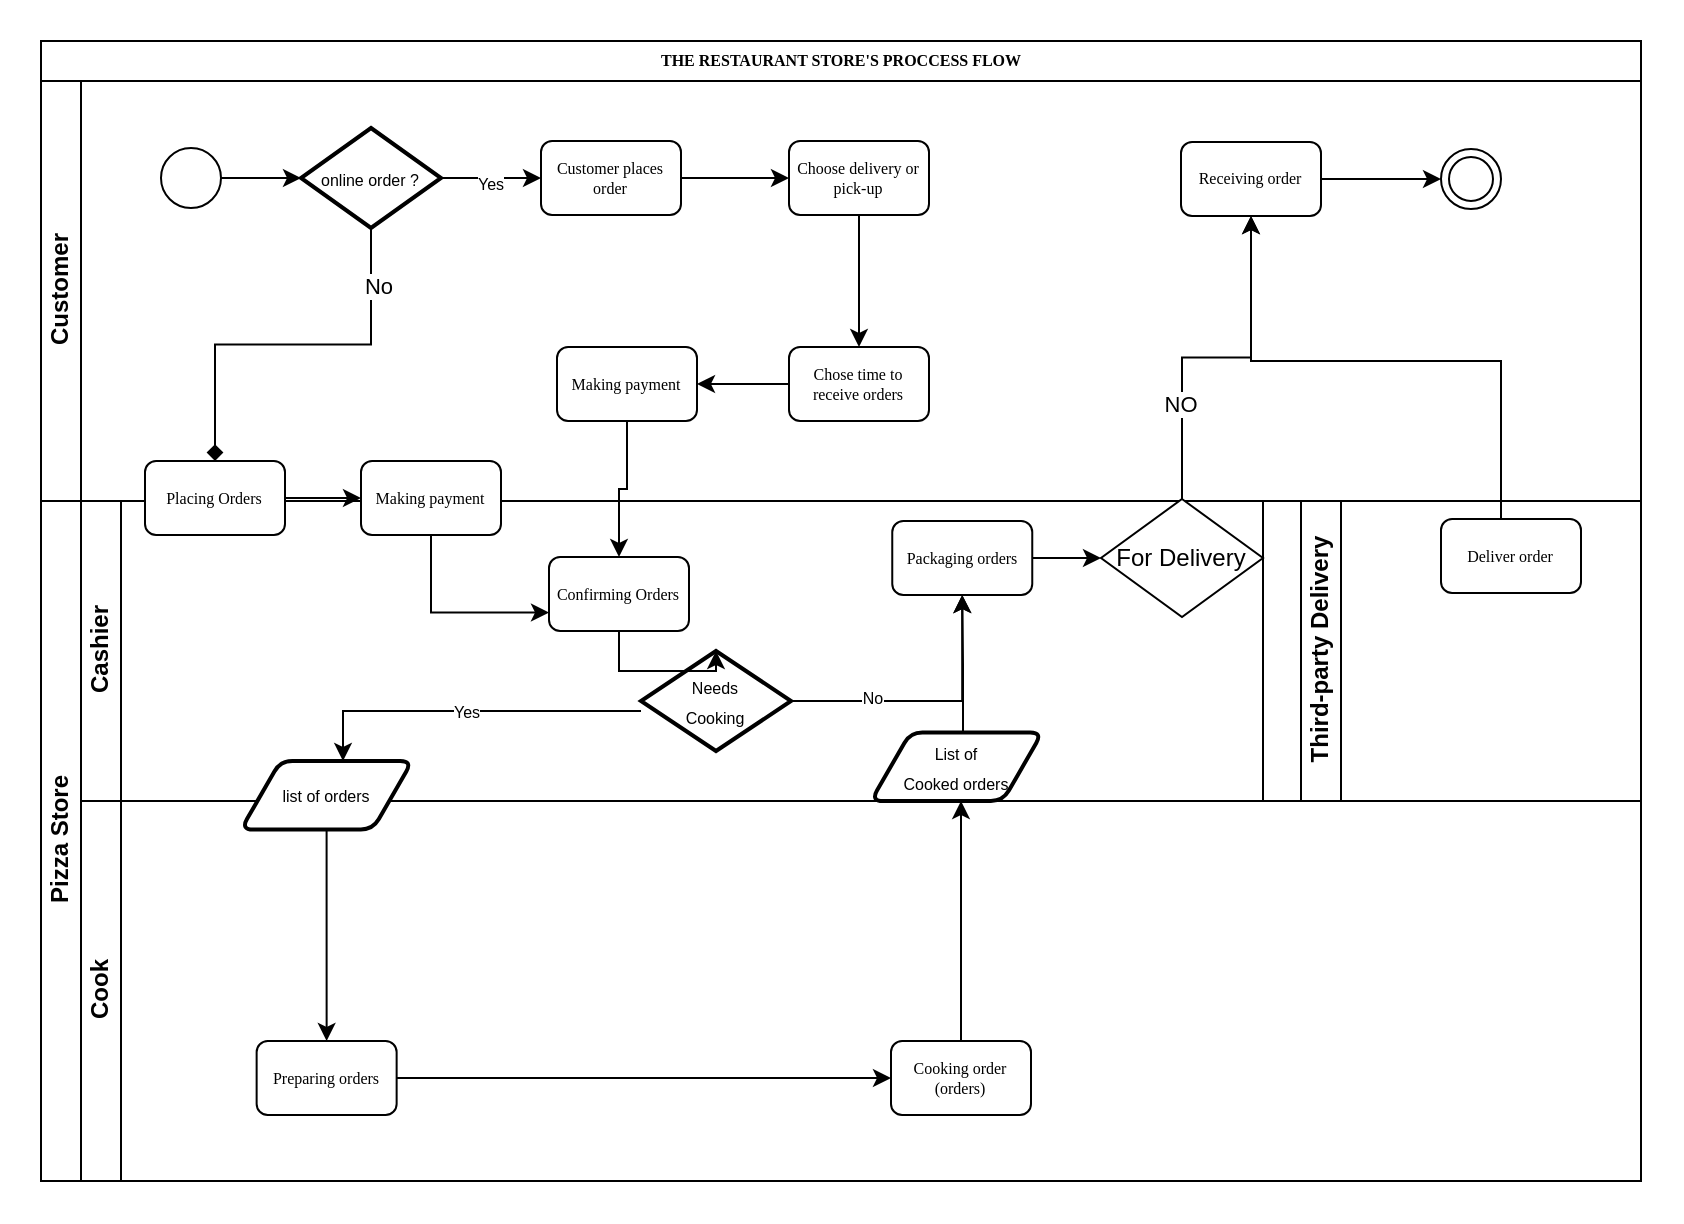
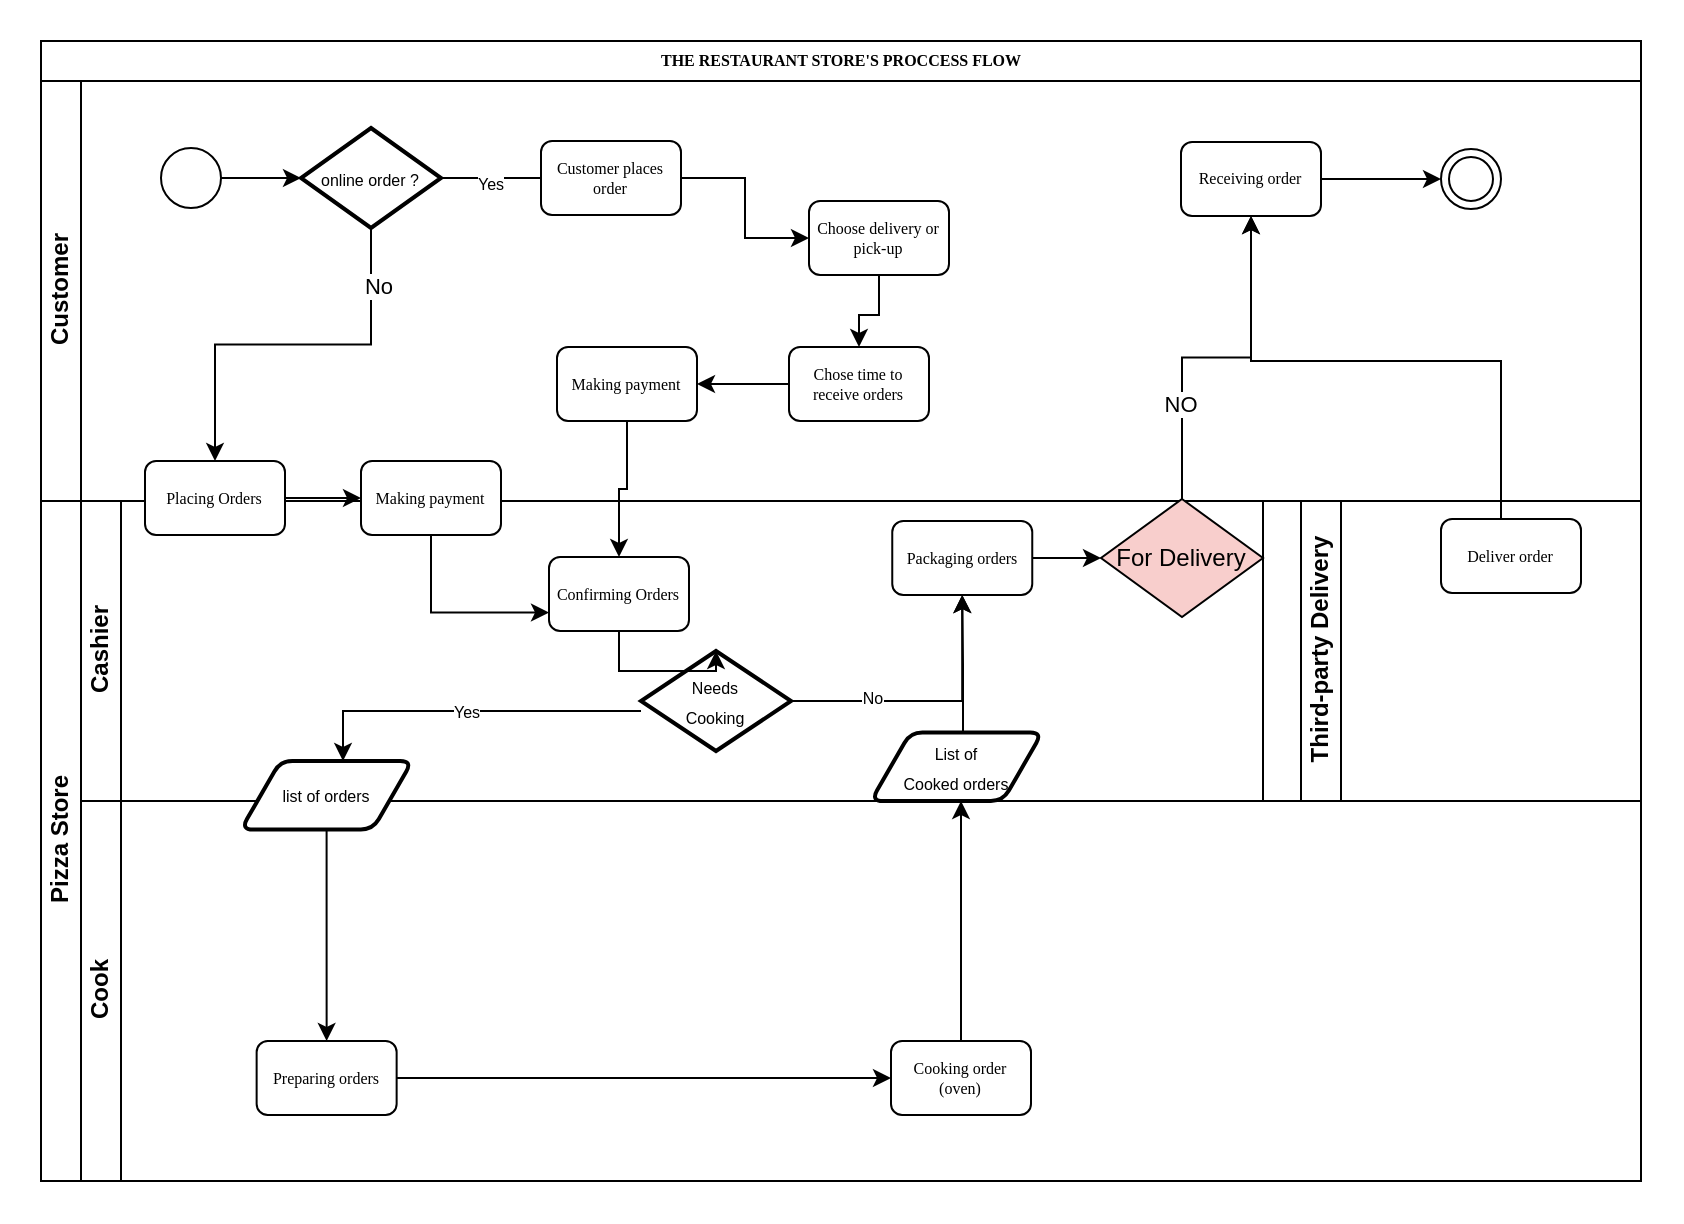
edge "online order ?" -> "Customer places order": arrowhead classic -> none
node "Choose delivery or pick-up": moved (859, 178) -> (879, 238)
edge "online order ?" -> "Placing Orders": arrowhead diamond -> classic
node "For Delivery": fillcolor #ffffff -> #f8cecc
node "Cooking order (orders)": label "Cooking order (orders)" -> "Cooking order (oven)"
